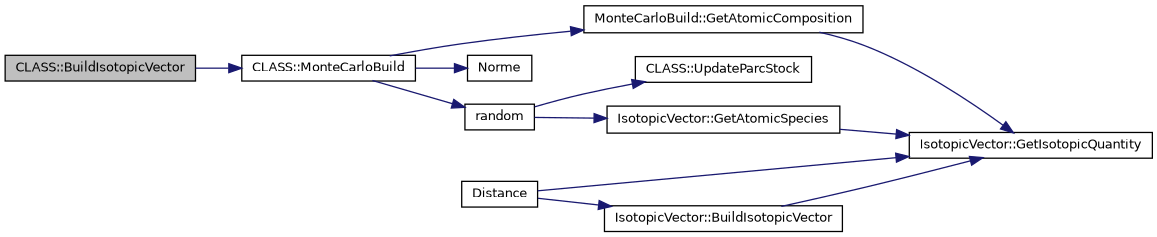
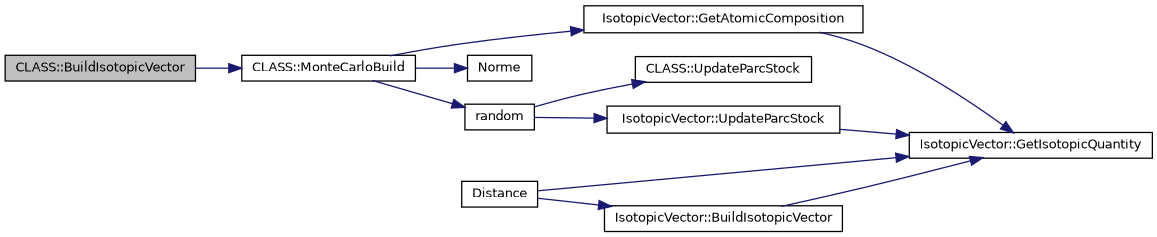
node "MonteCarloBuild::GetAtomicComposition": label "MonteCarloBuild::GetAtomicComposition" -> "IsotopicVector::GetAtomicComposition"
node "IsotopicVector::GetAtomicSpecies": label "IsotopicVector::GetAtomicSpecies" -> "IsotopicVector::UpdateParcStock"
